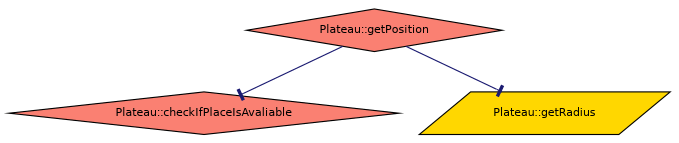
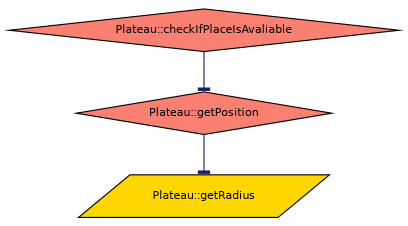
edge "Plateau::getPosition" -> "Plateau::checkIfPlaceIsAvaliable": reversed
